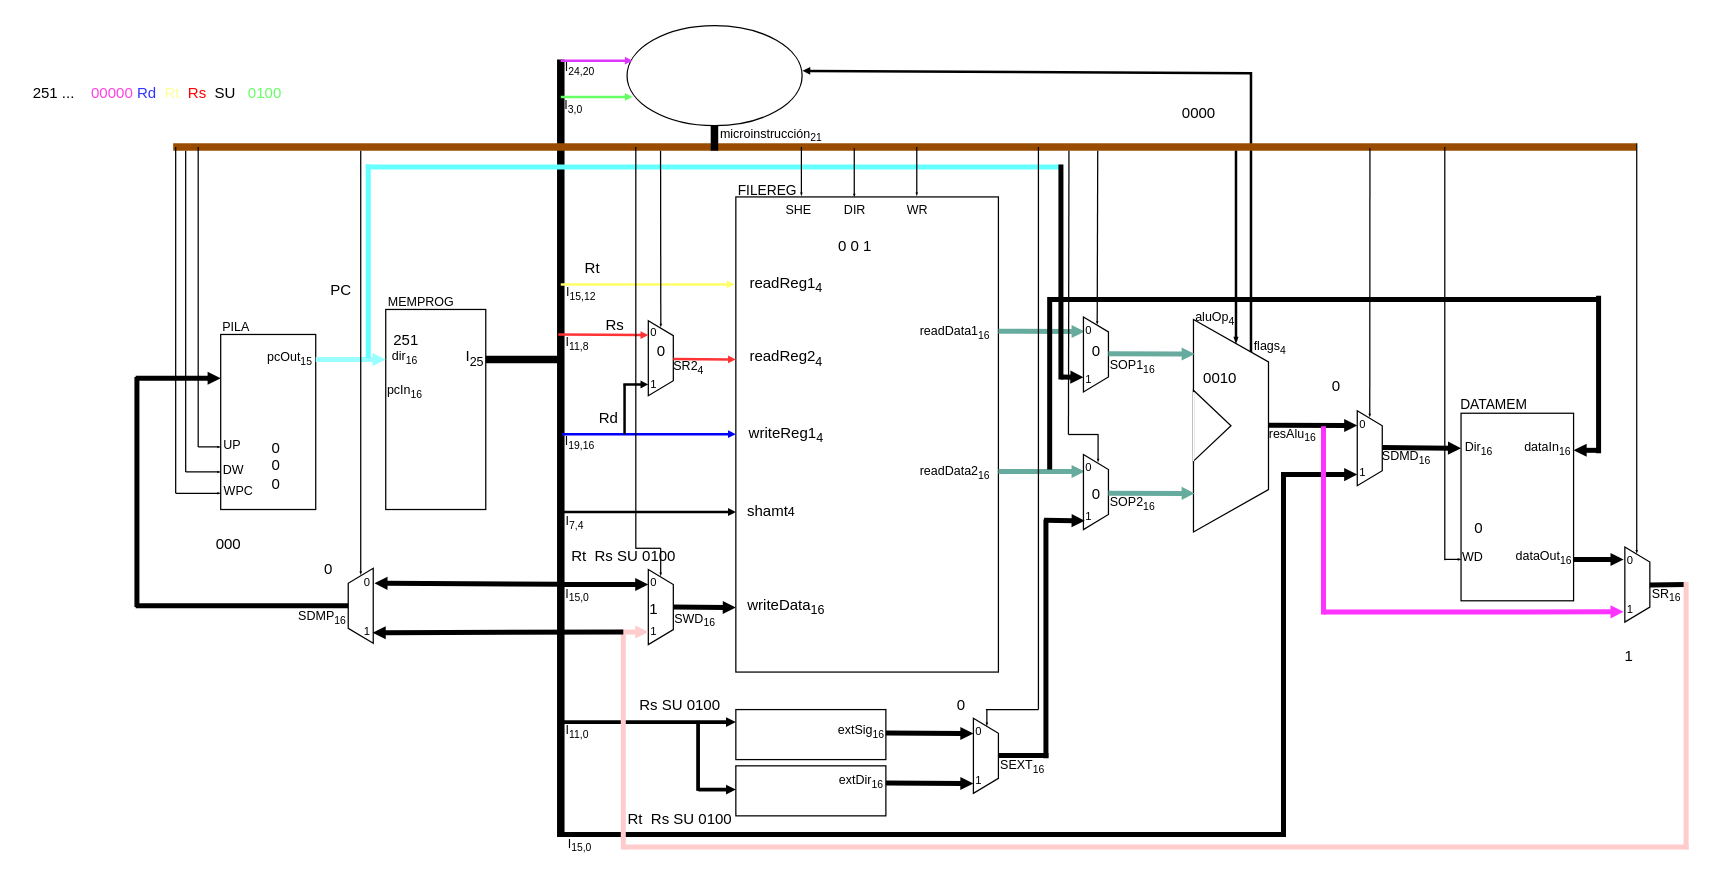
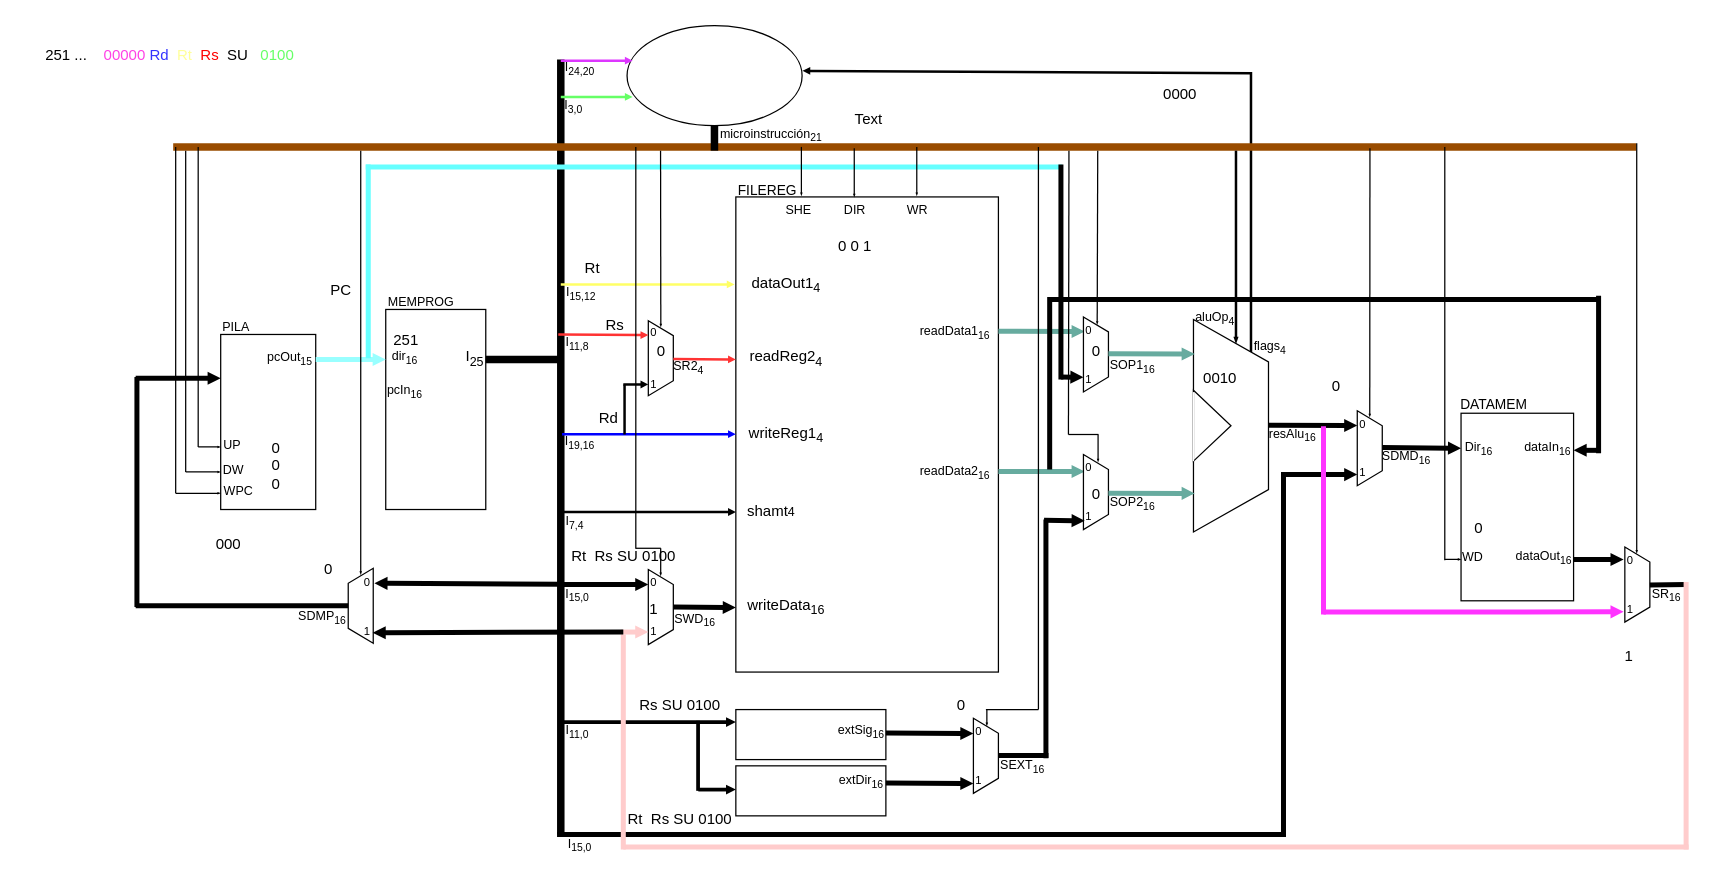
node "251 ... 00000 Rd Rt Rs SU 0100": moved (157, 93) -> (169, 56)
node "0000": moved (1198, 113) -> (1179, 94)
node "Text": added
node "readReg14": label "readReg14" -> "dataOut14"
